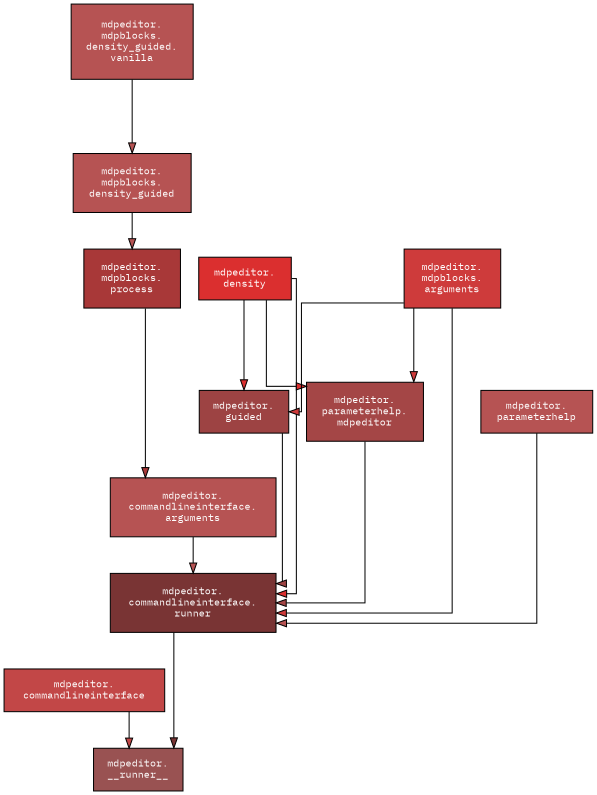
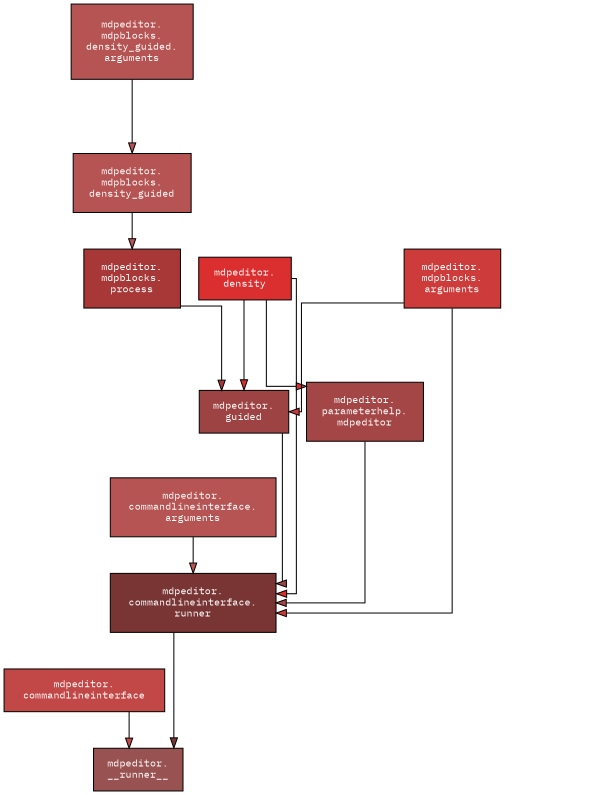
node "mdpeditor. mdpblocks. density_guided. vanilla": label "mdpeditor. mdpblocks. density_guided. vanilla" -> "mdpeditor. mdpblocks. density_guided. arguments"
edge "mdpeditor. mdpblocks. arguments" -> "mdpeditor. parameterhelp. mdpeditor": removed
edge "mdpeditor. mdpblocks. process" -> "mdpeditor. commandlineinterface. arguments": now "mdpeditor. mdpblocks. process" -> "mdpeditor. guided"
node "mdpeditor. parameterhelp": removed
